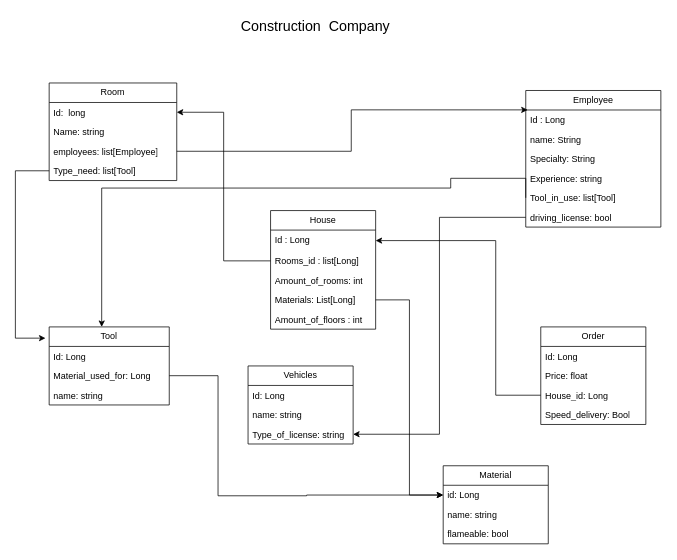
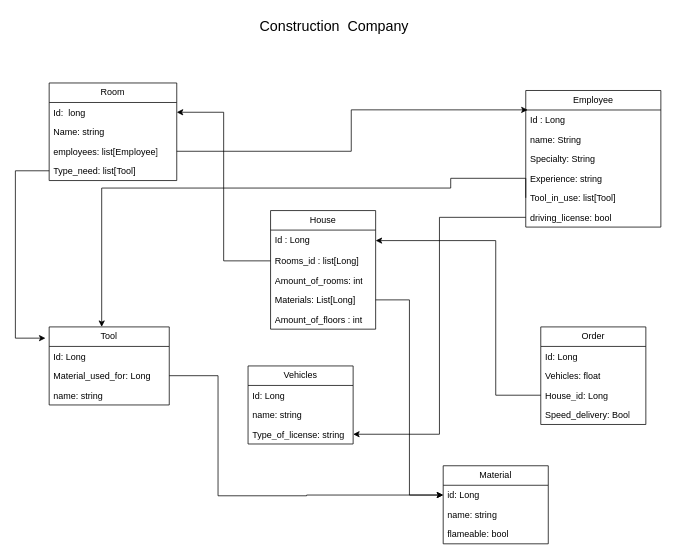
node "Construction Company": moved (315, 27) -> (334, 27)
node "Price: float": label "Price: float" -> "Vehicles: float"
